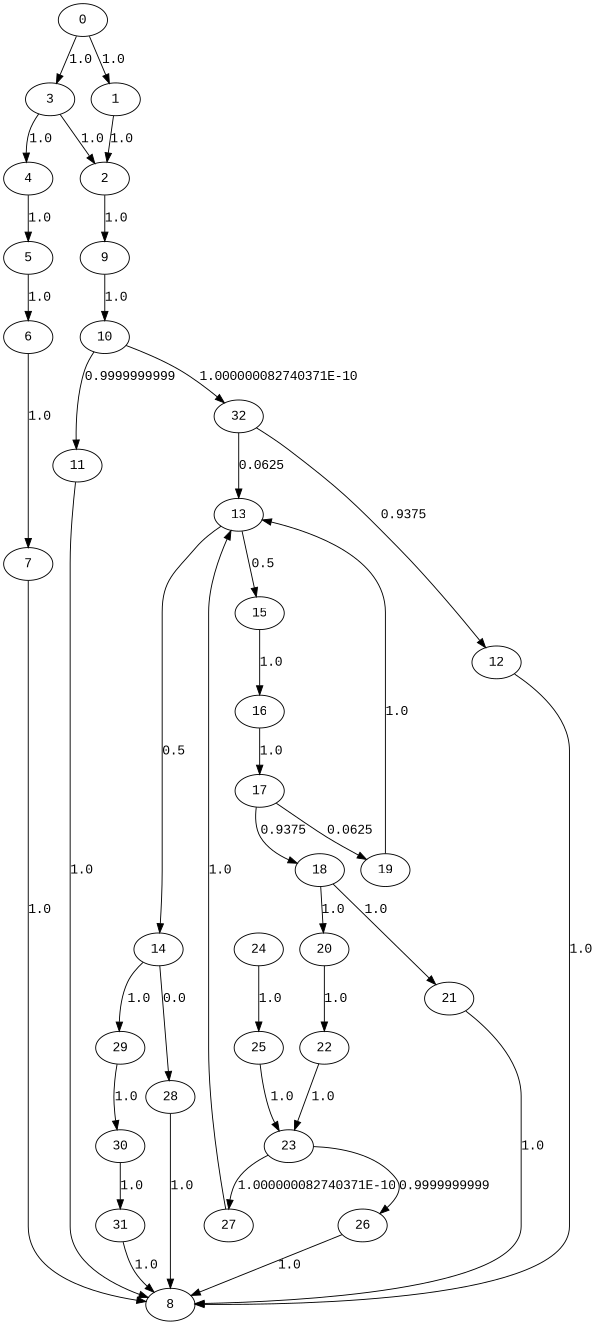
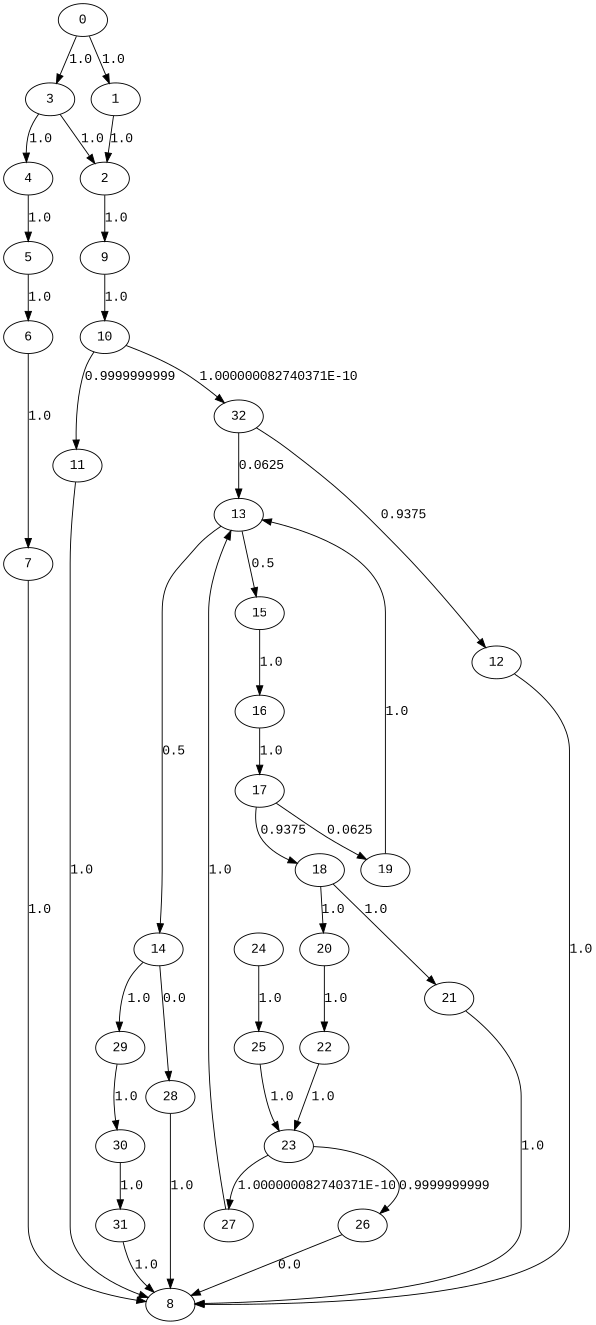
edge "26" -> "8": label "1.0" -> "0.0"
